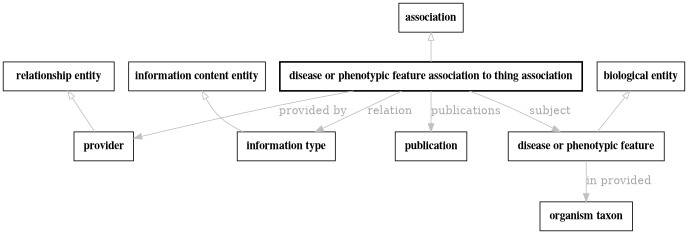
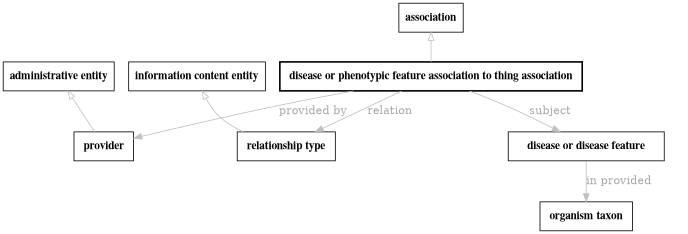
node "relationship entity": label "relationship entity" -> "administrative entity"
node "biological entity": removed
node "information type": label "information type" -> "relationship type"
node "publication": removed
node "disease or phenotypic feature": label "disease or phenotypic feature" -> "disease or disease feature"
